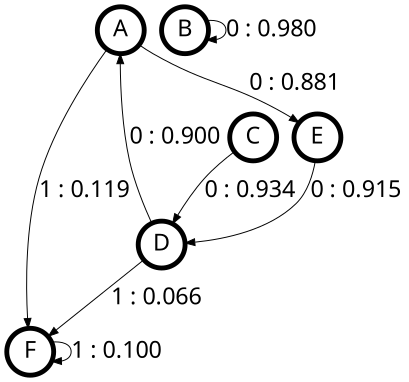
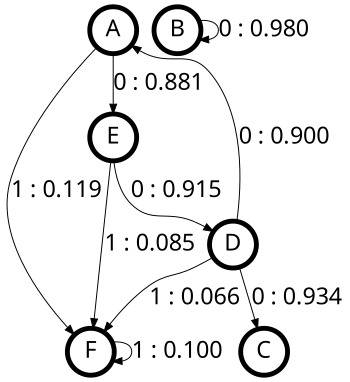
edge "C" -> "D": reversed
edge "E" -> "F": added, label "1 : 0.085"
